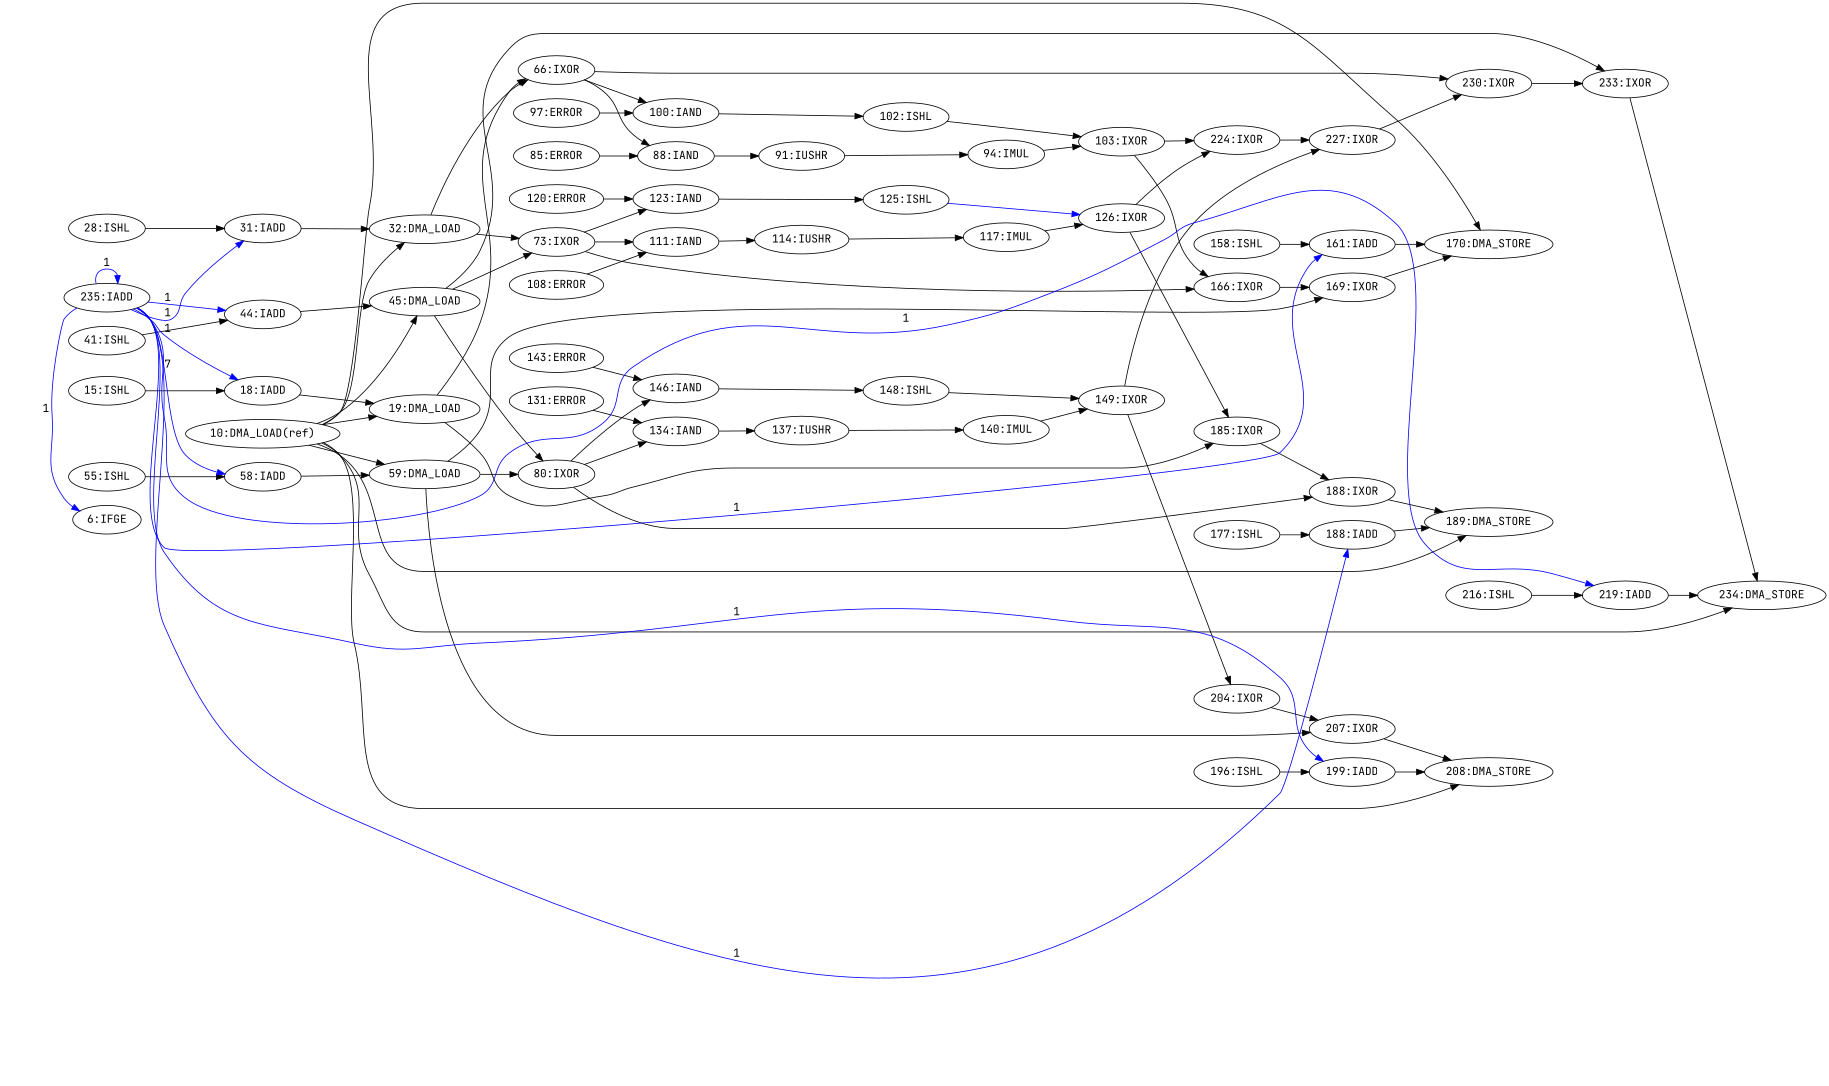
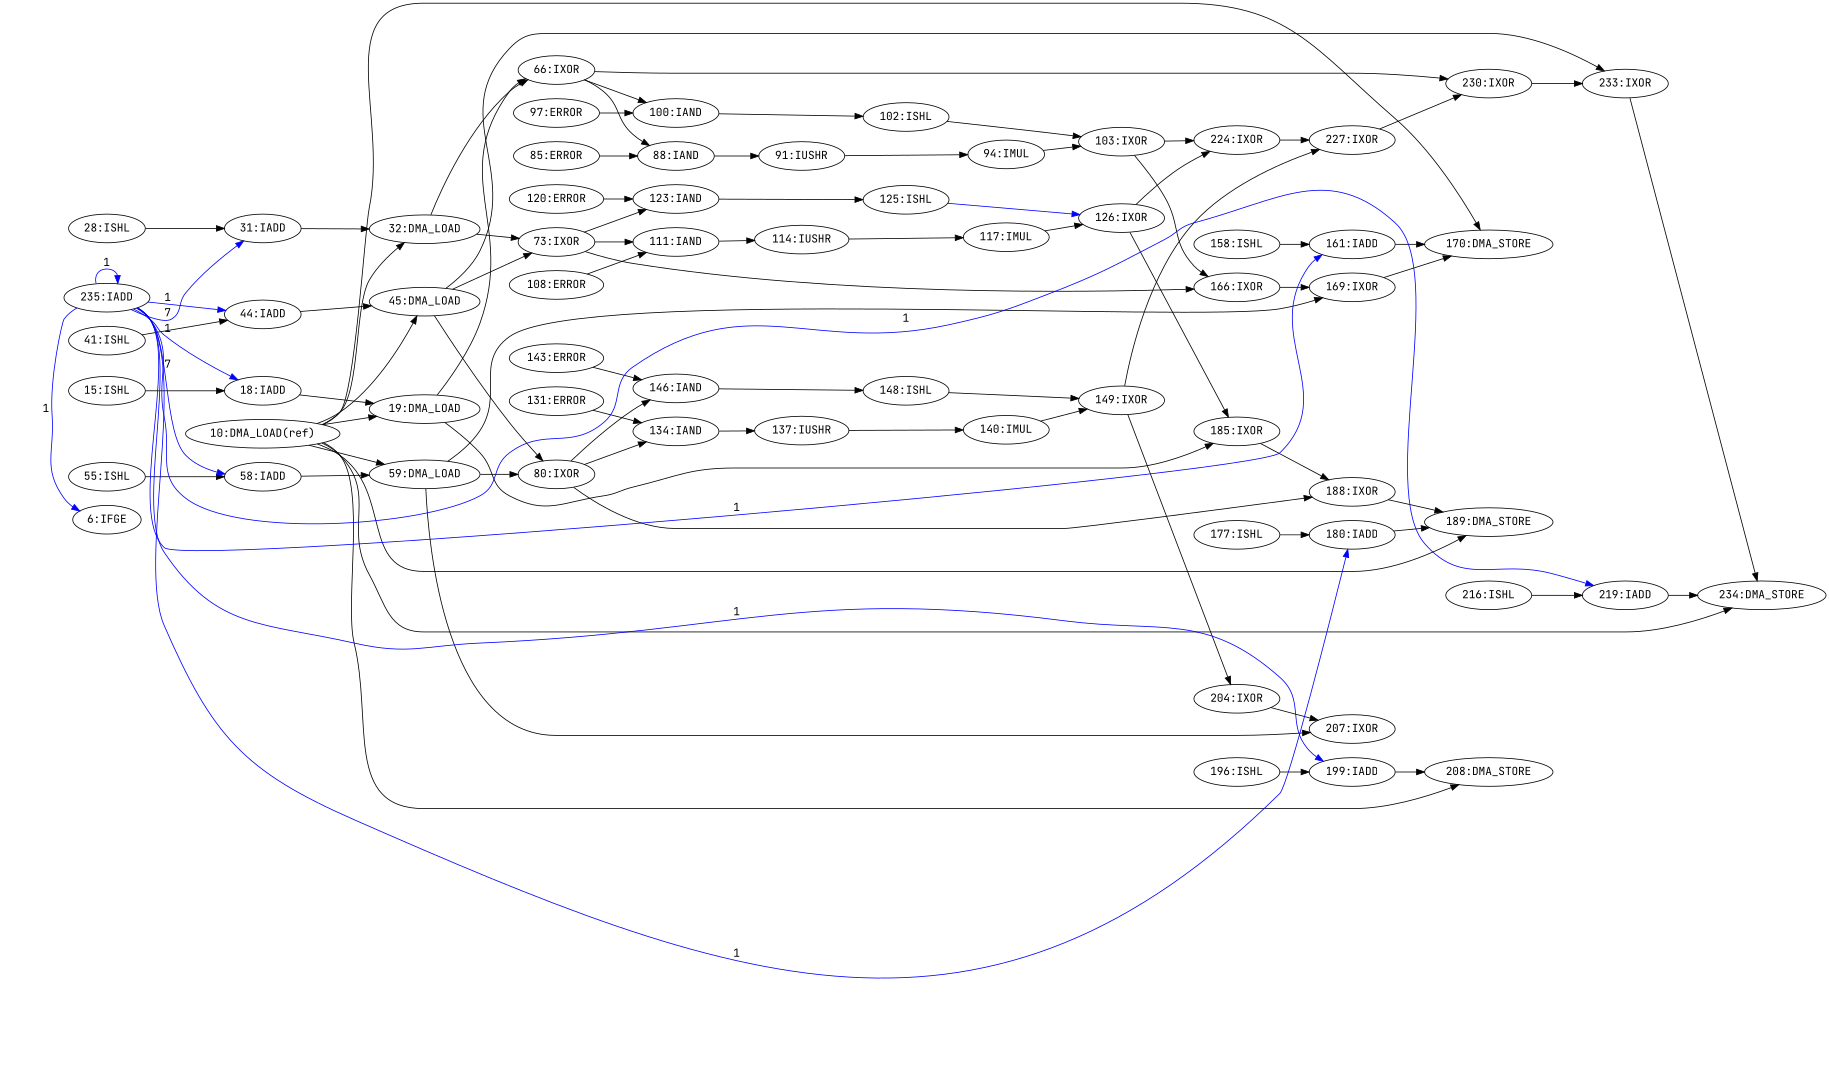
edge "235:IADD" -> "31:IADD": label "1" -> "7"
node "188:IADD": label "188:IADD" -> "180:IADD"
edge "207:IXOR" -> "208:DMA_STORE": removed
